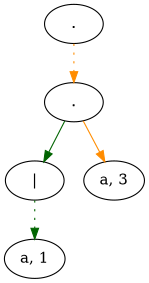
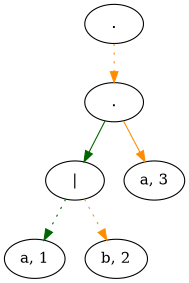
node "b, 2": added
